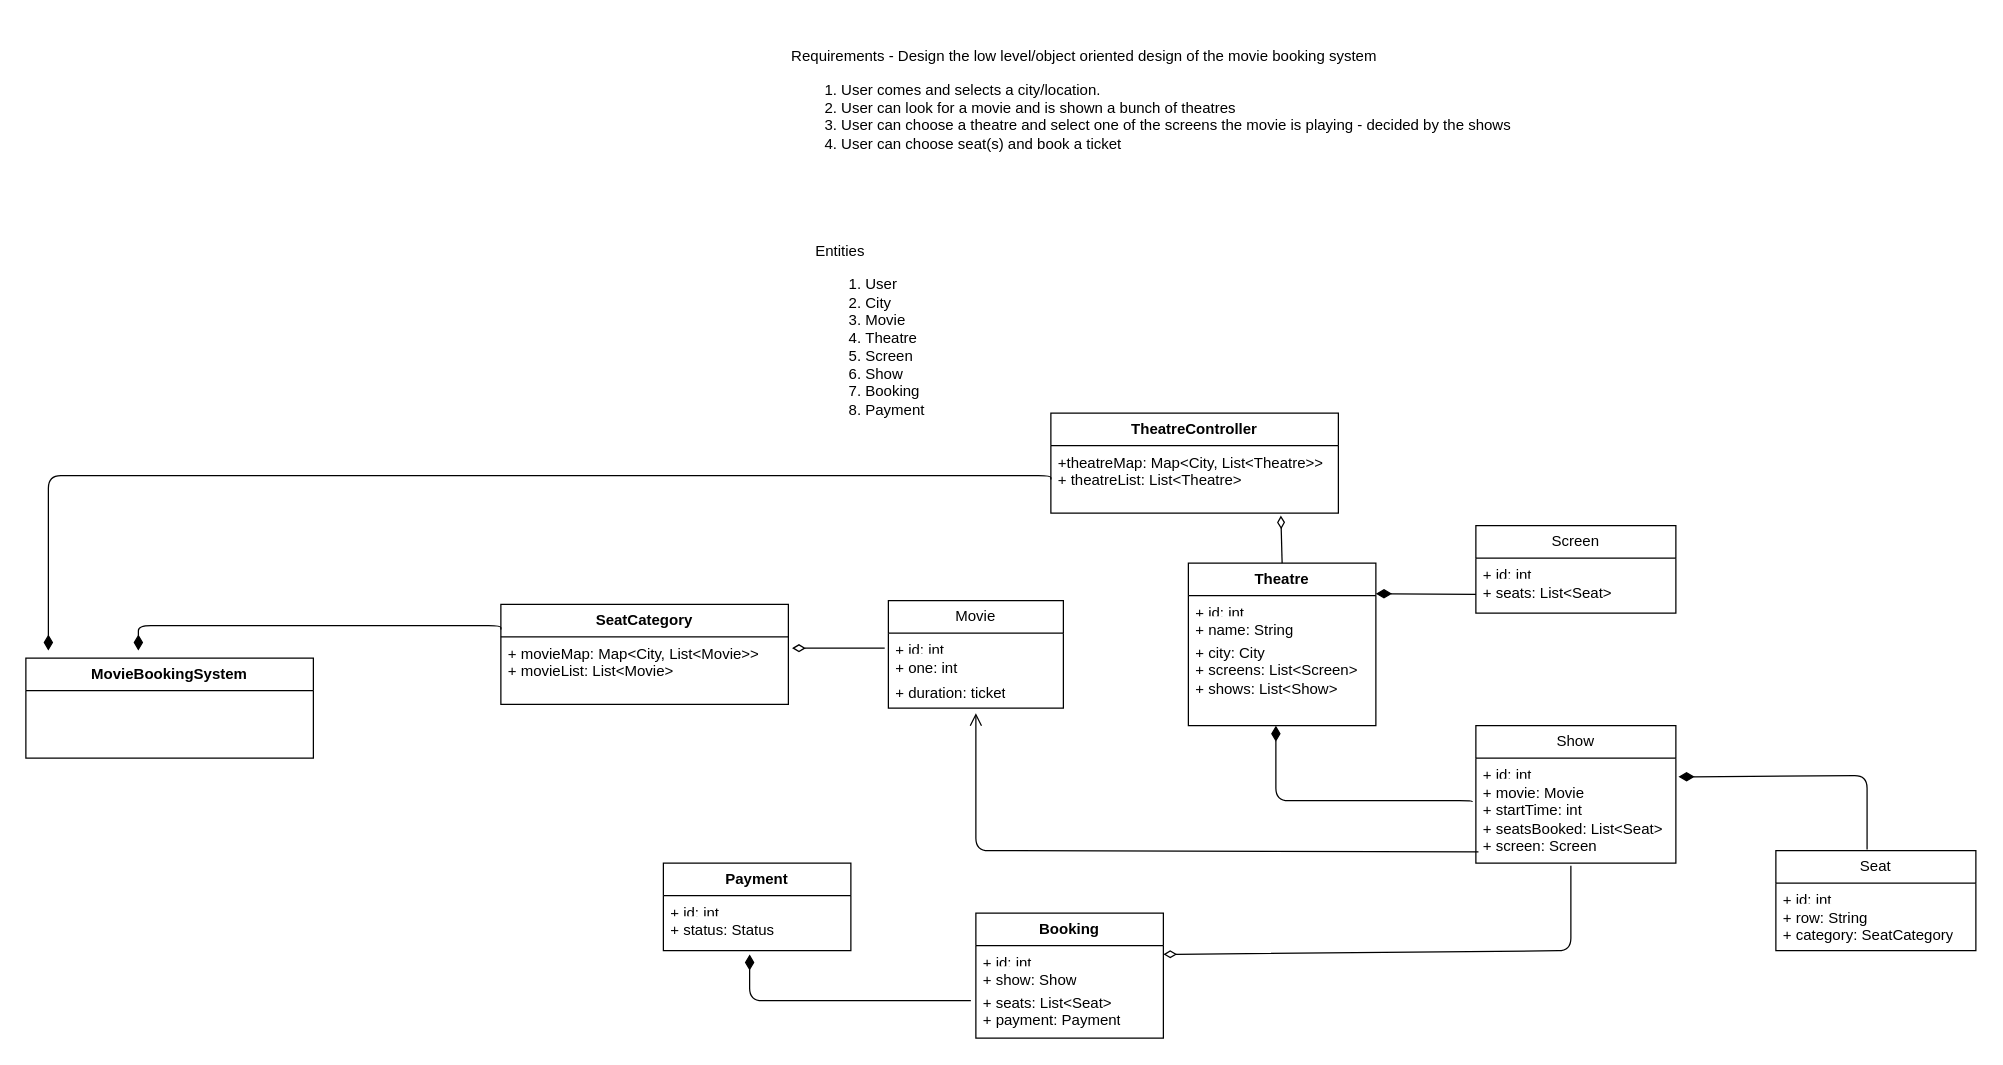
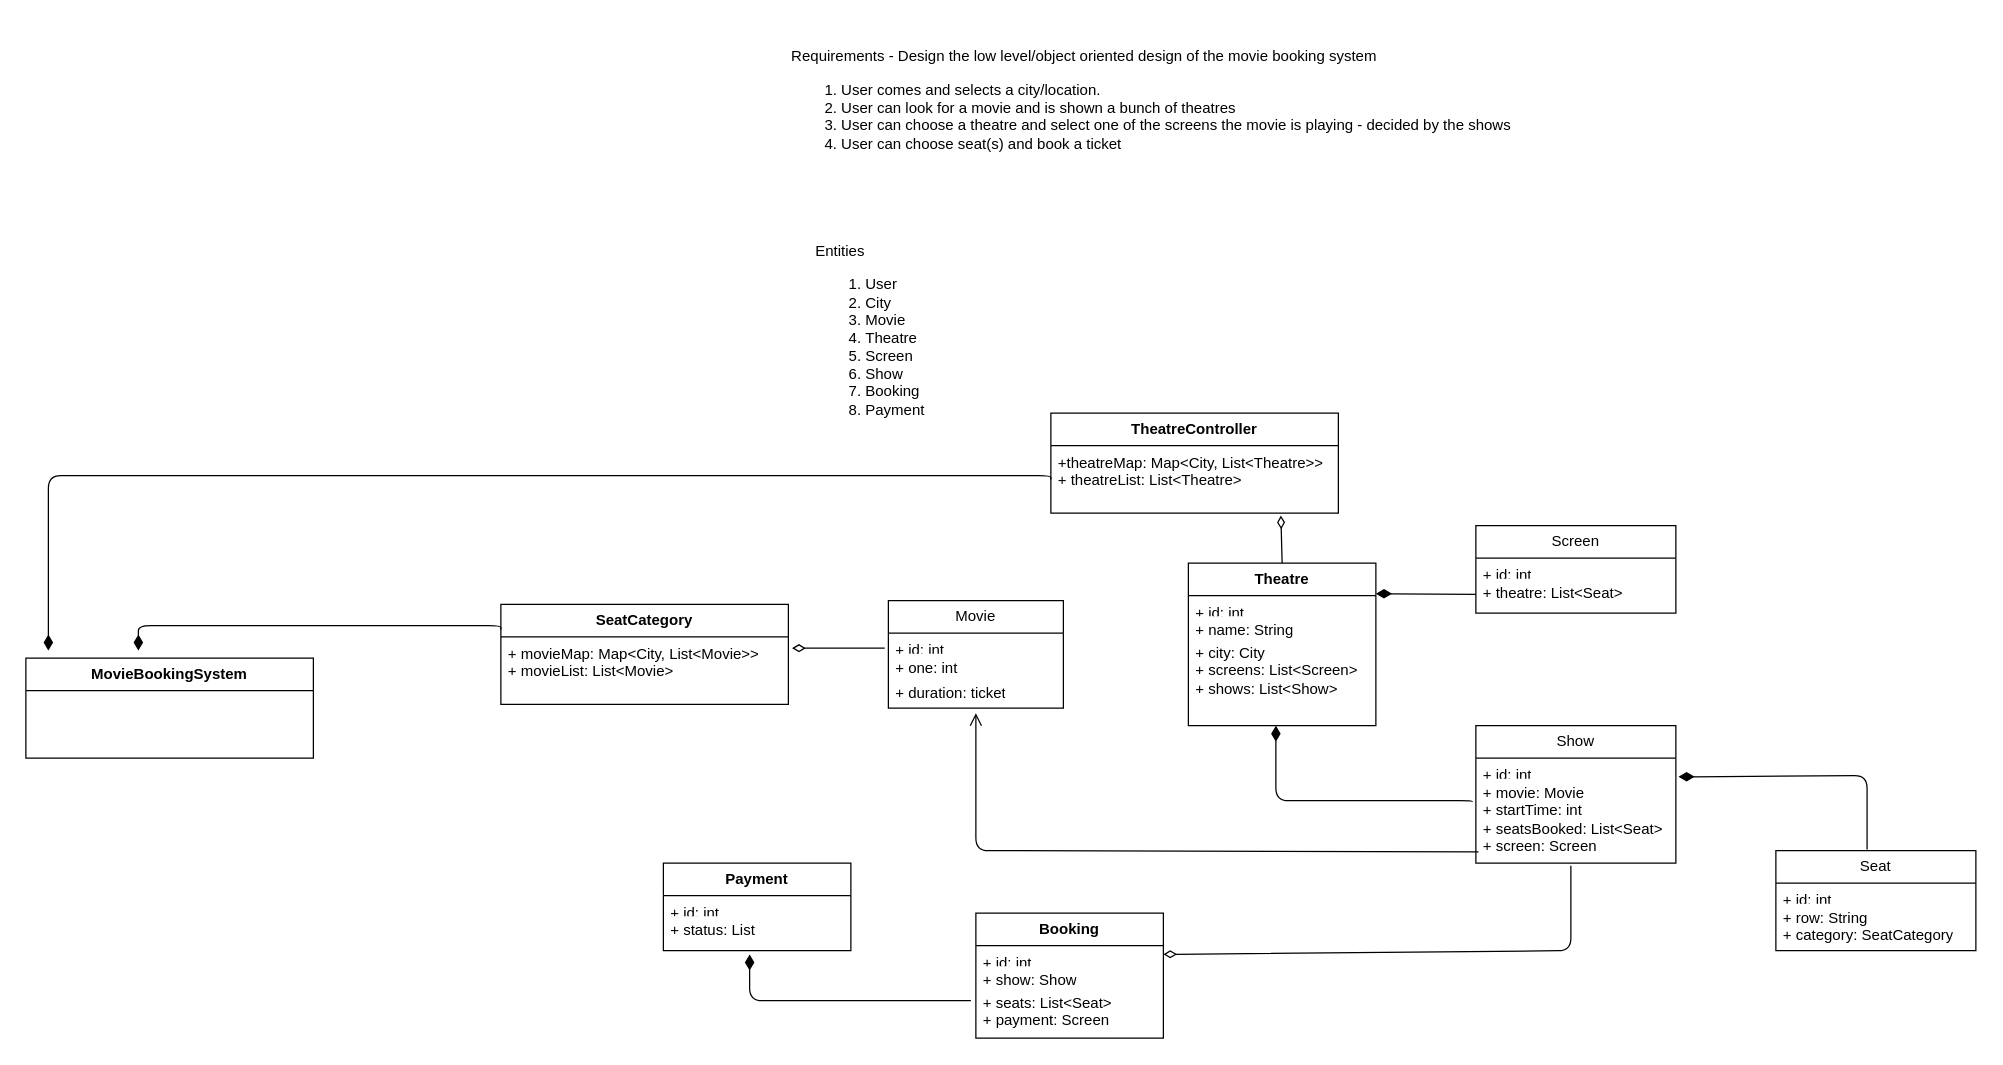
node "+ seats: List<Seat>": label "+ seats: List<Seat>" -> "+ theatre: List<Seat>"
node "+ status: Status": label "+ status: Status" -> "+ status: List"
node "+ seats: List<Seat> + payment: Payment": label "+ seats: List<Seat> + payment: Payment" -> "+ seats: List<Seat> + payment: Screen"
